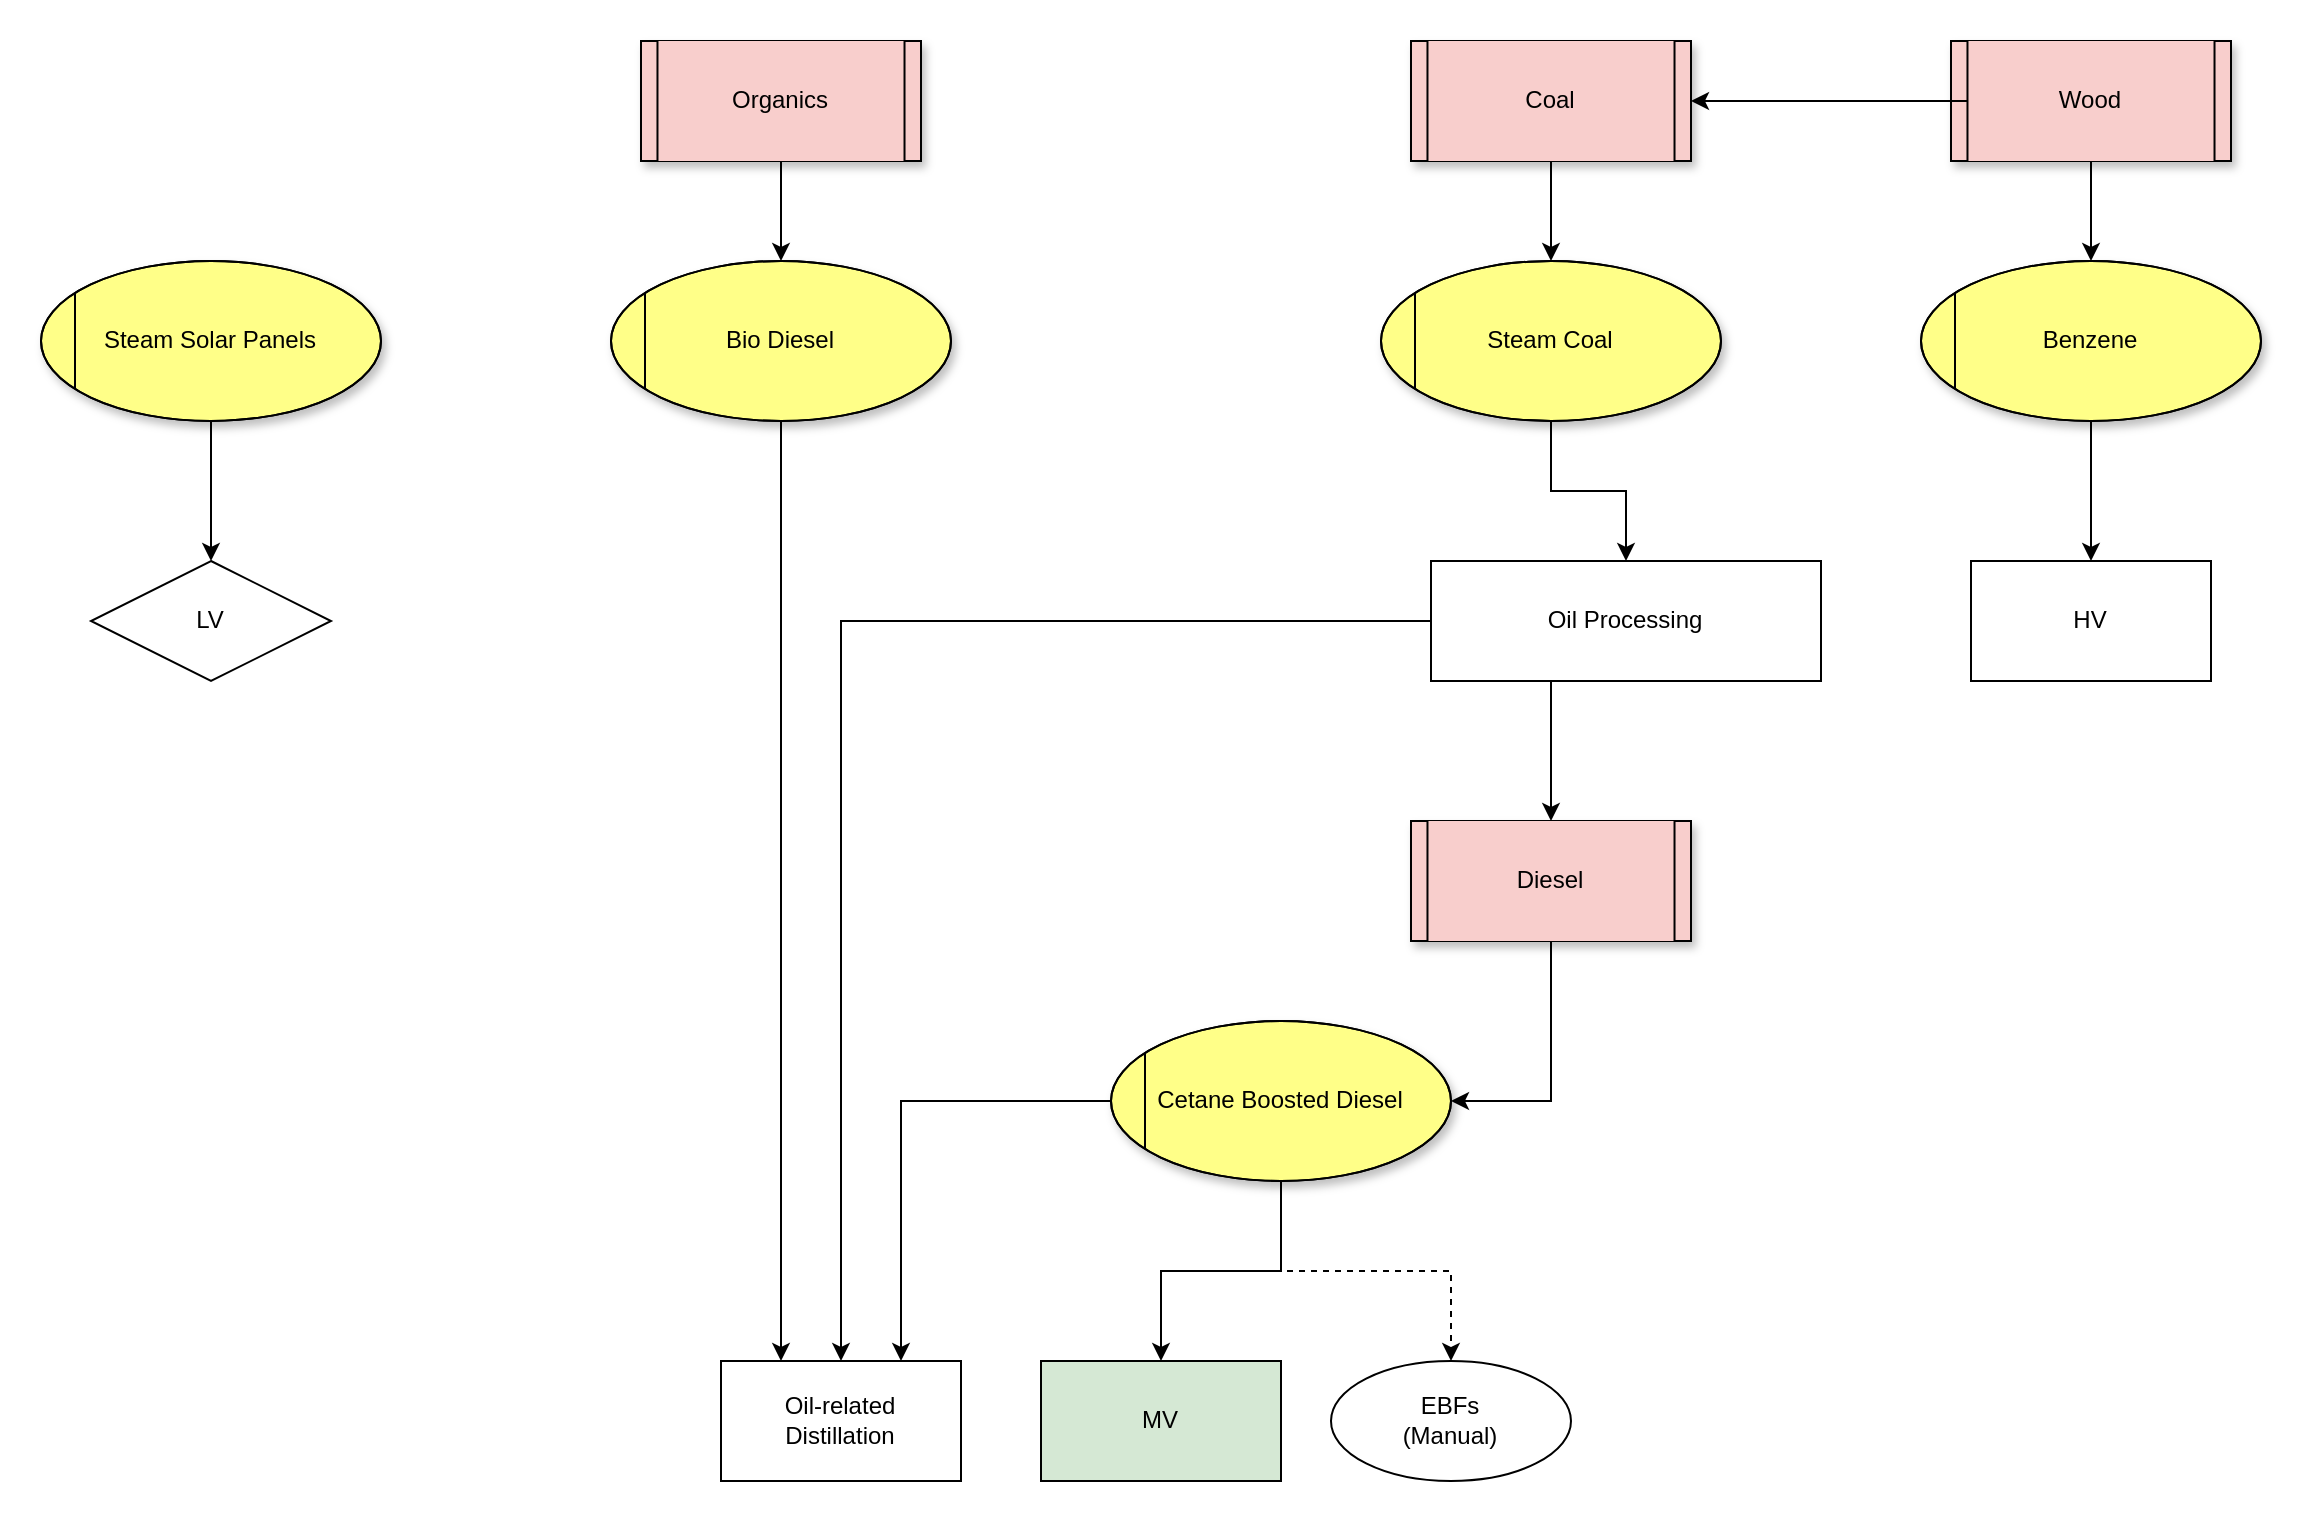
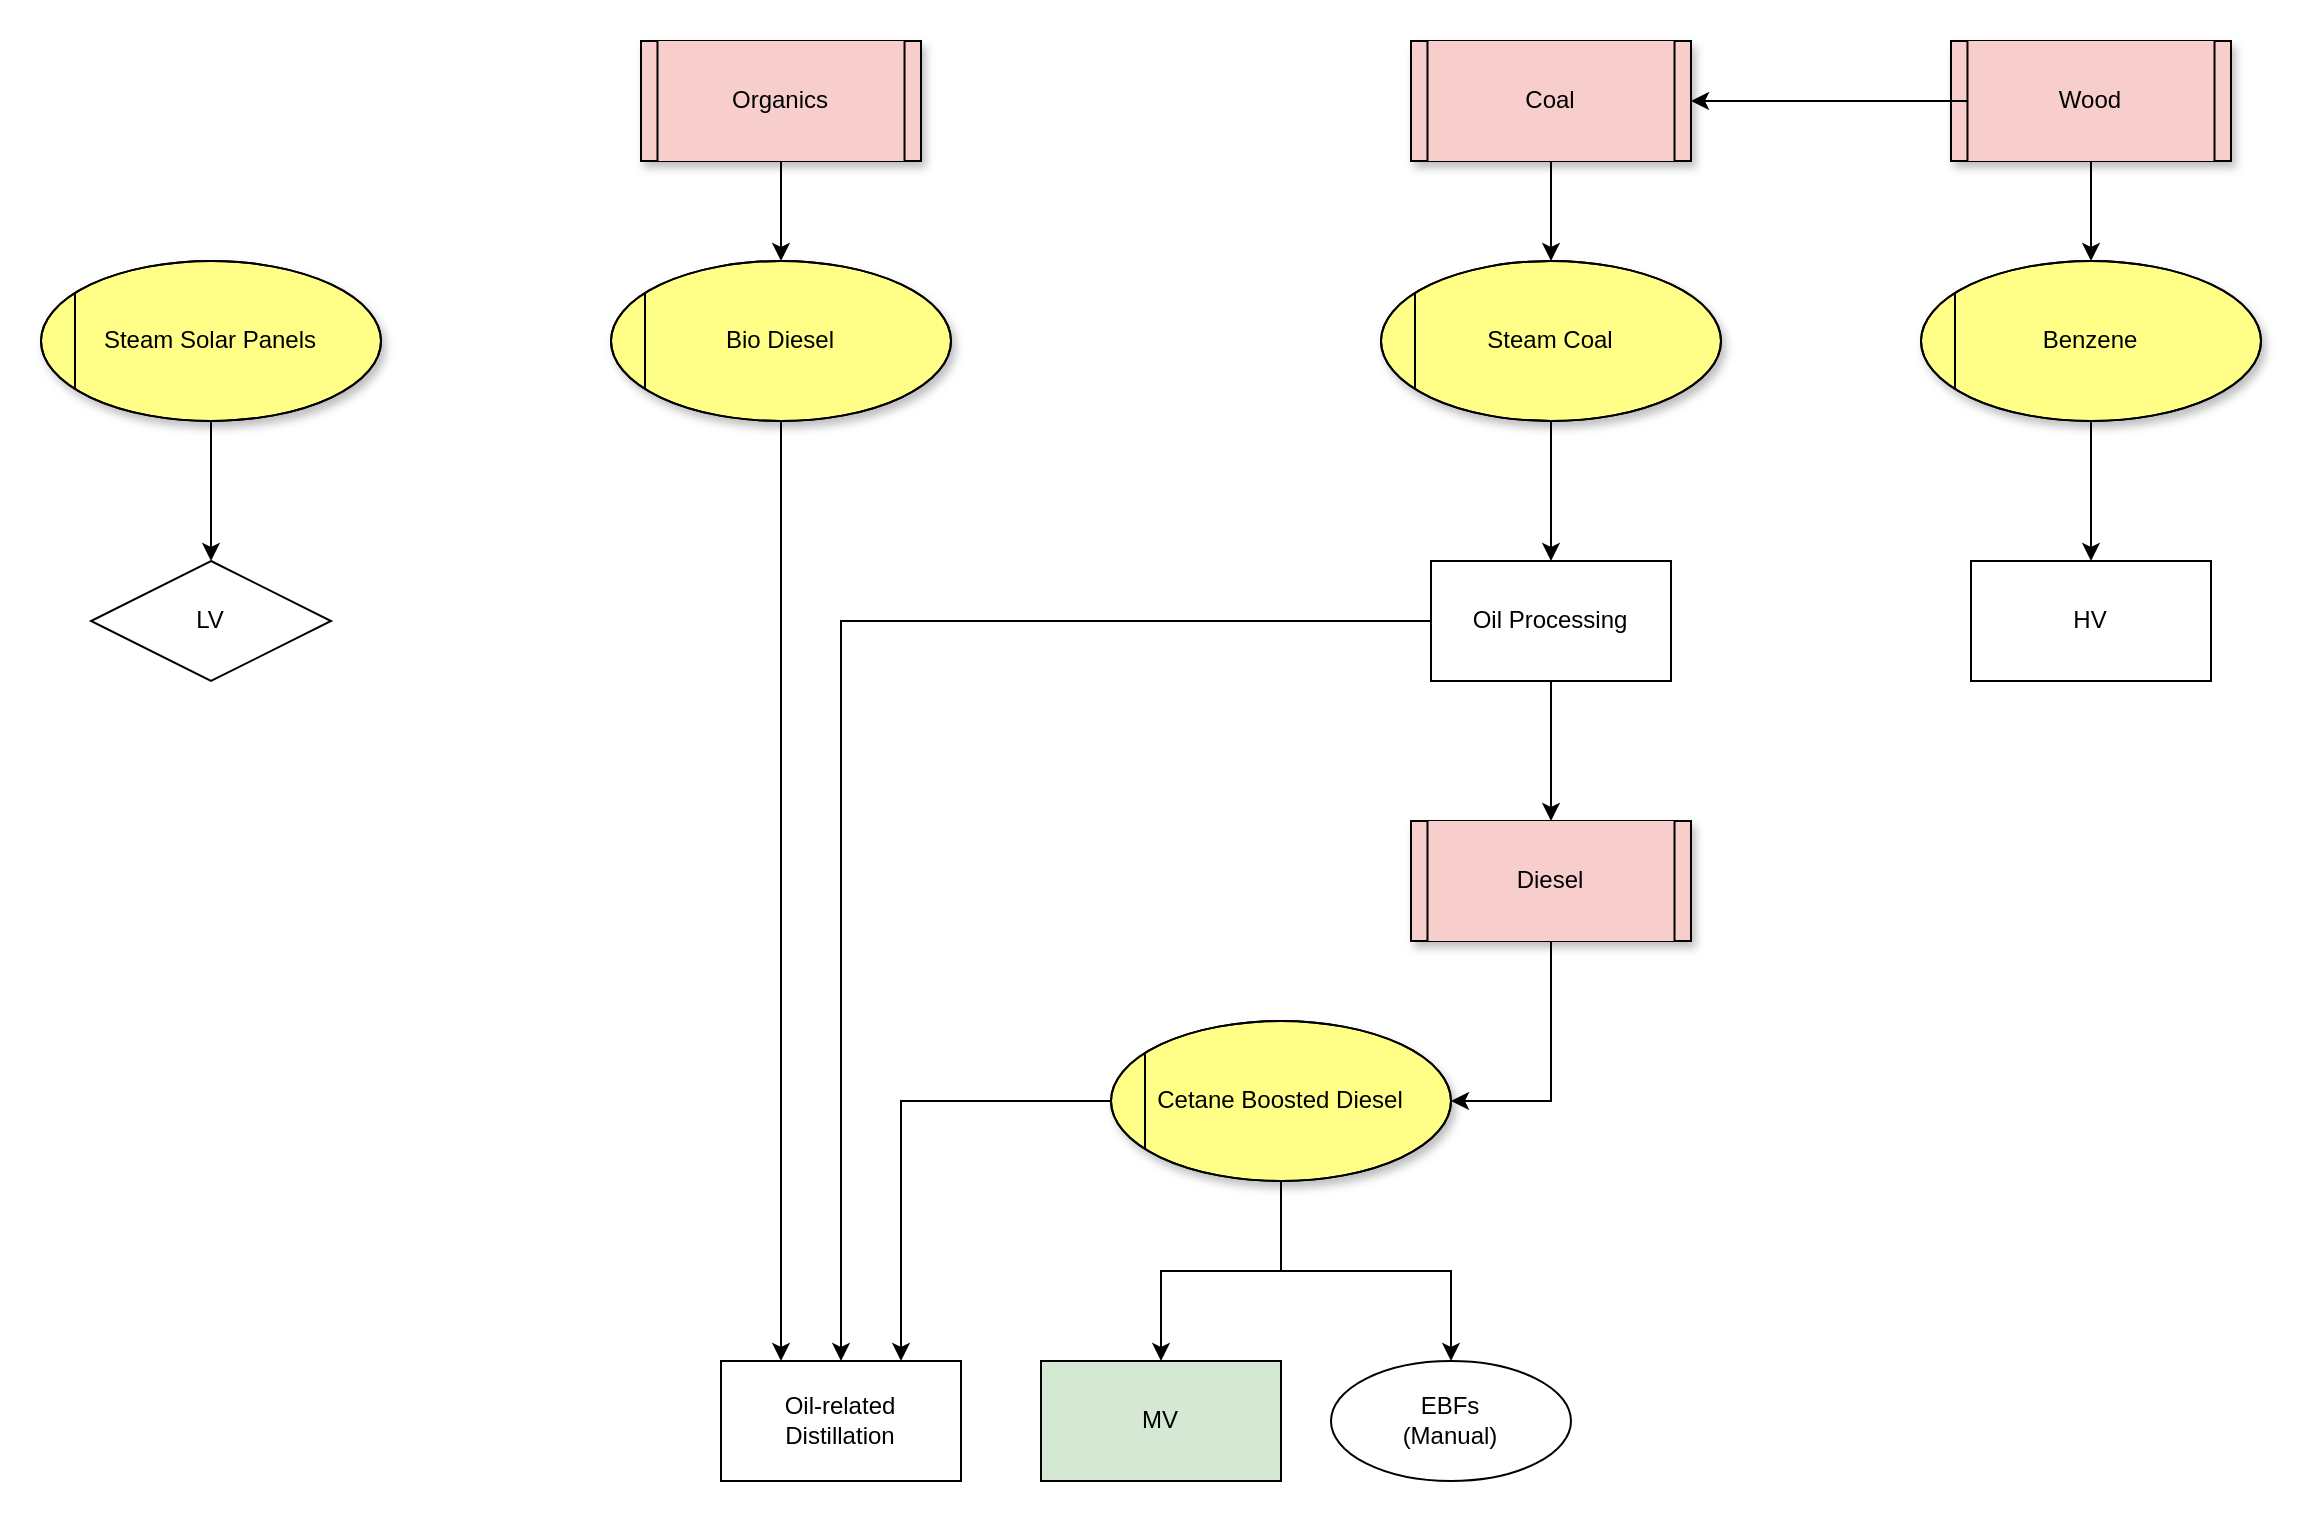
node "Oil Processing": size 390x120 -> 240x120
edge "Cetane Boosted Diesel" -> "EBFs (Manual)": style dashed -> solid
